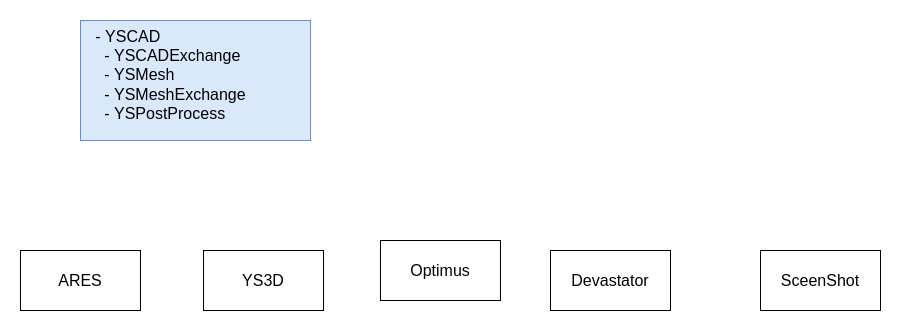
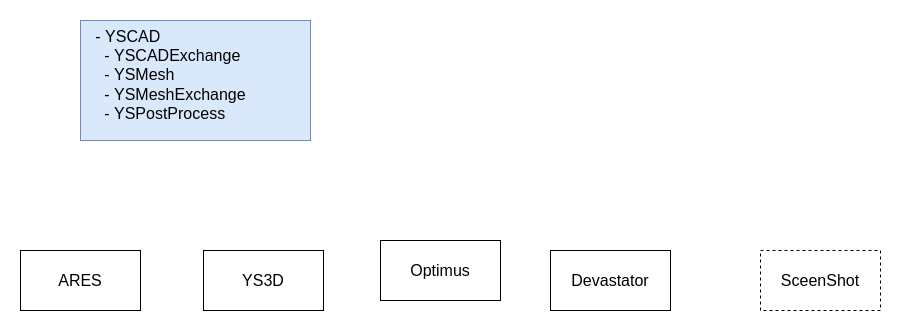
node "SceenShot": style solid -> dashed
